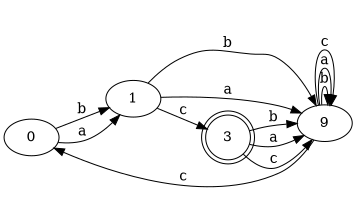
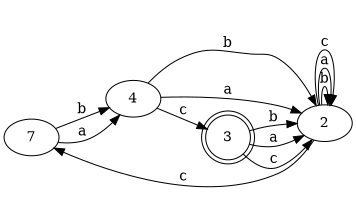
node "1": label "1" -> "4"
node "9": label "9" -> "2"
node "0": label "0" -> "7"
